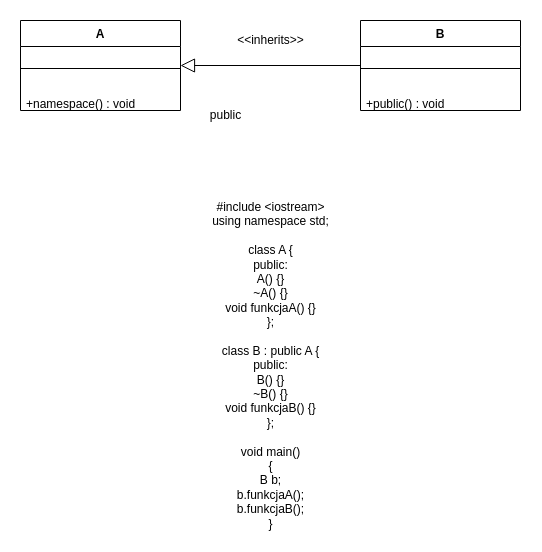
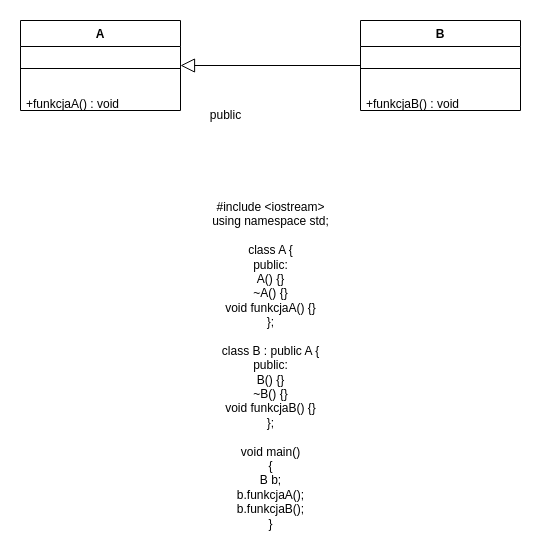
node "<<inherits>>": removed
node "+namespace() : void": label "+namespace() : void" -> "+funkcjaA() : void"
node "+public() : void": label "+public() : void" -> "+funkcjaB() : void"
